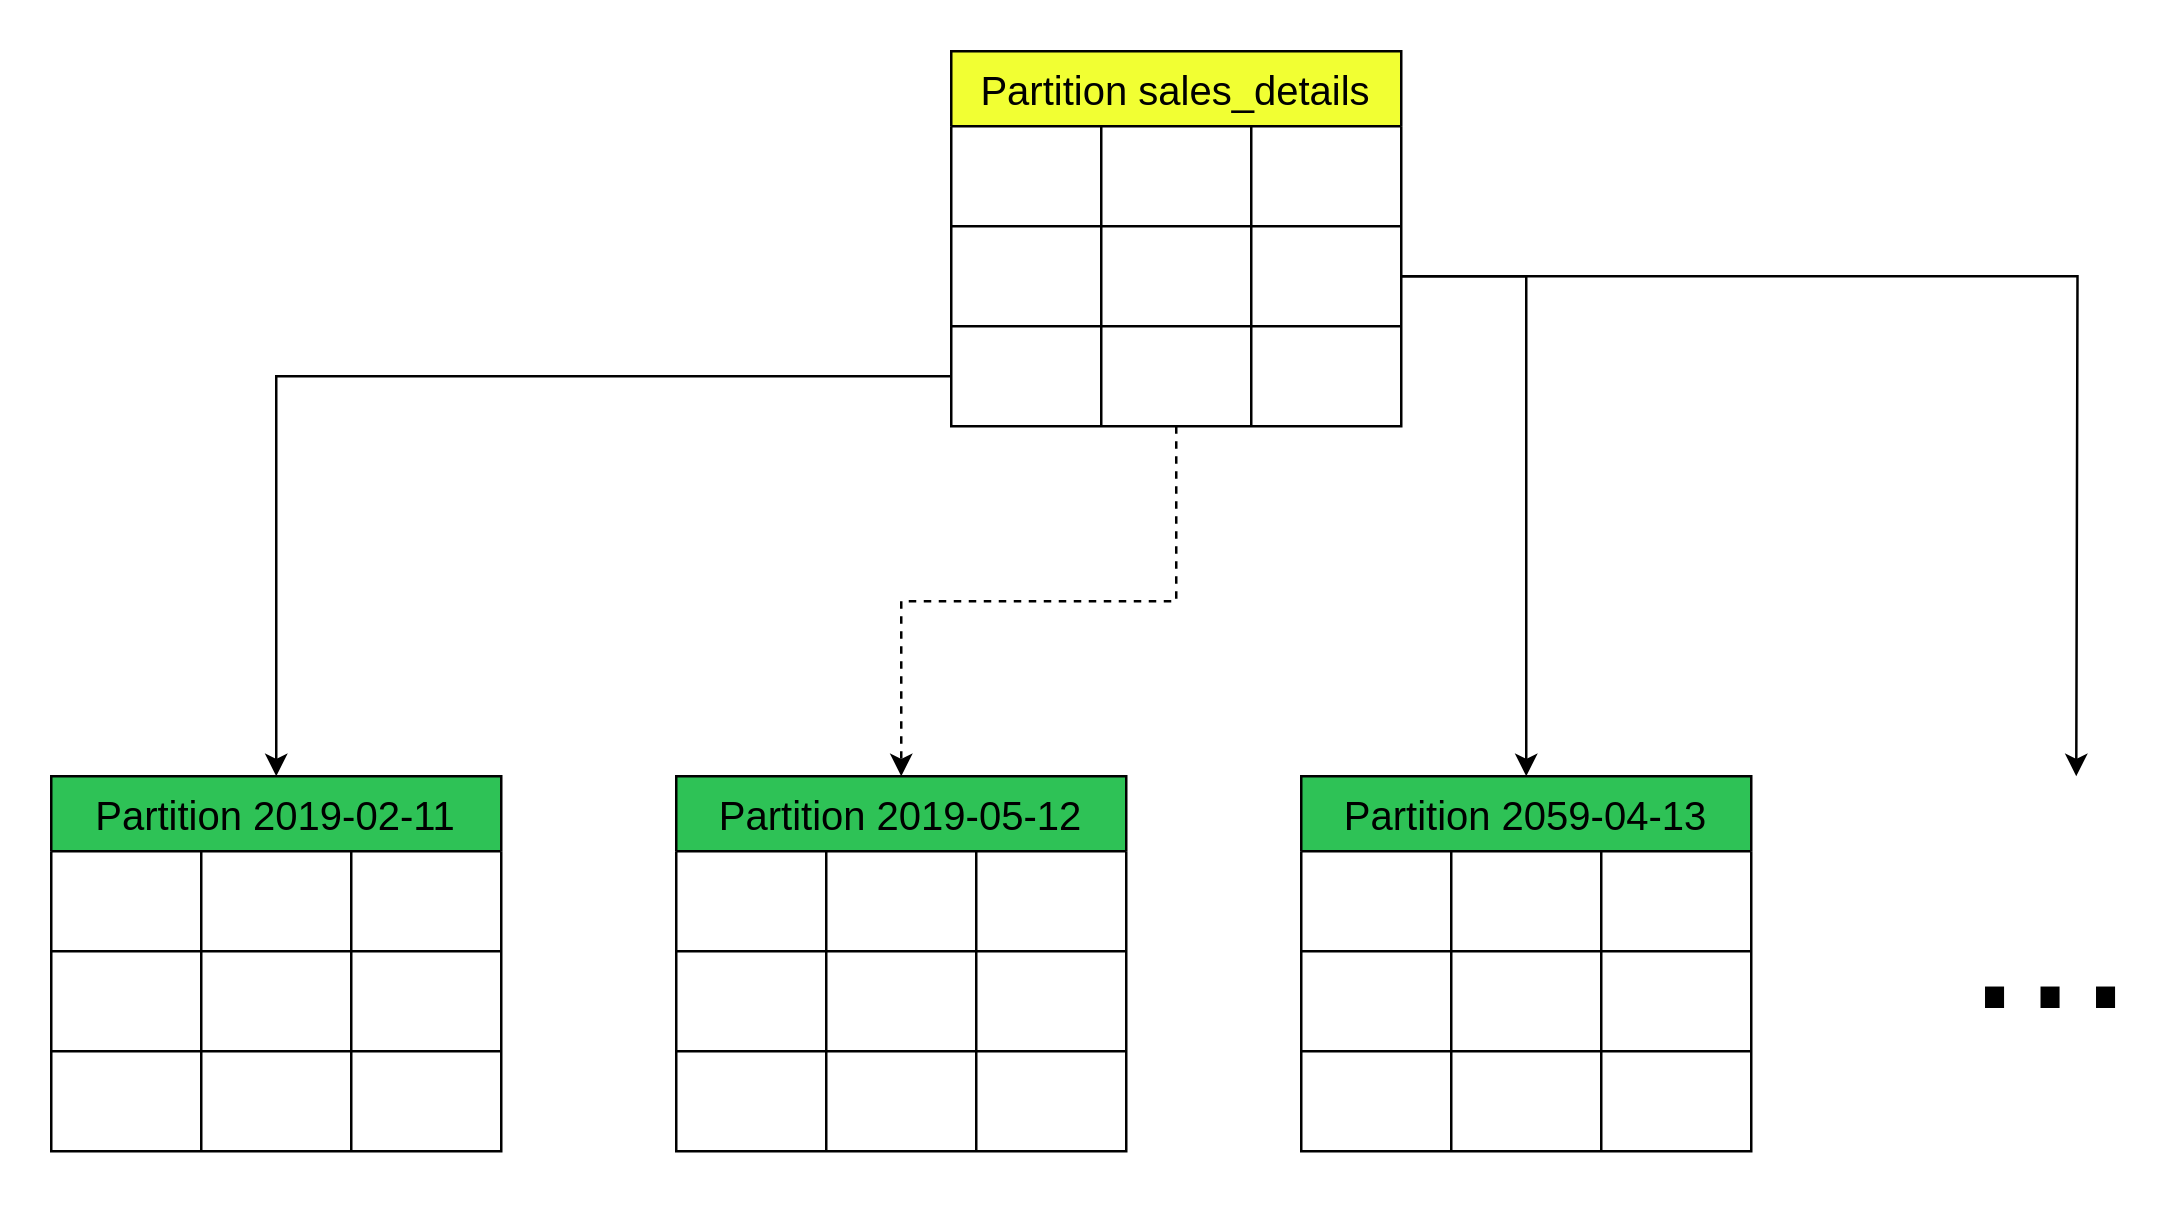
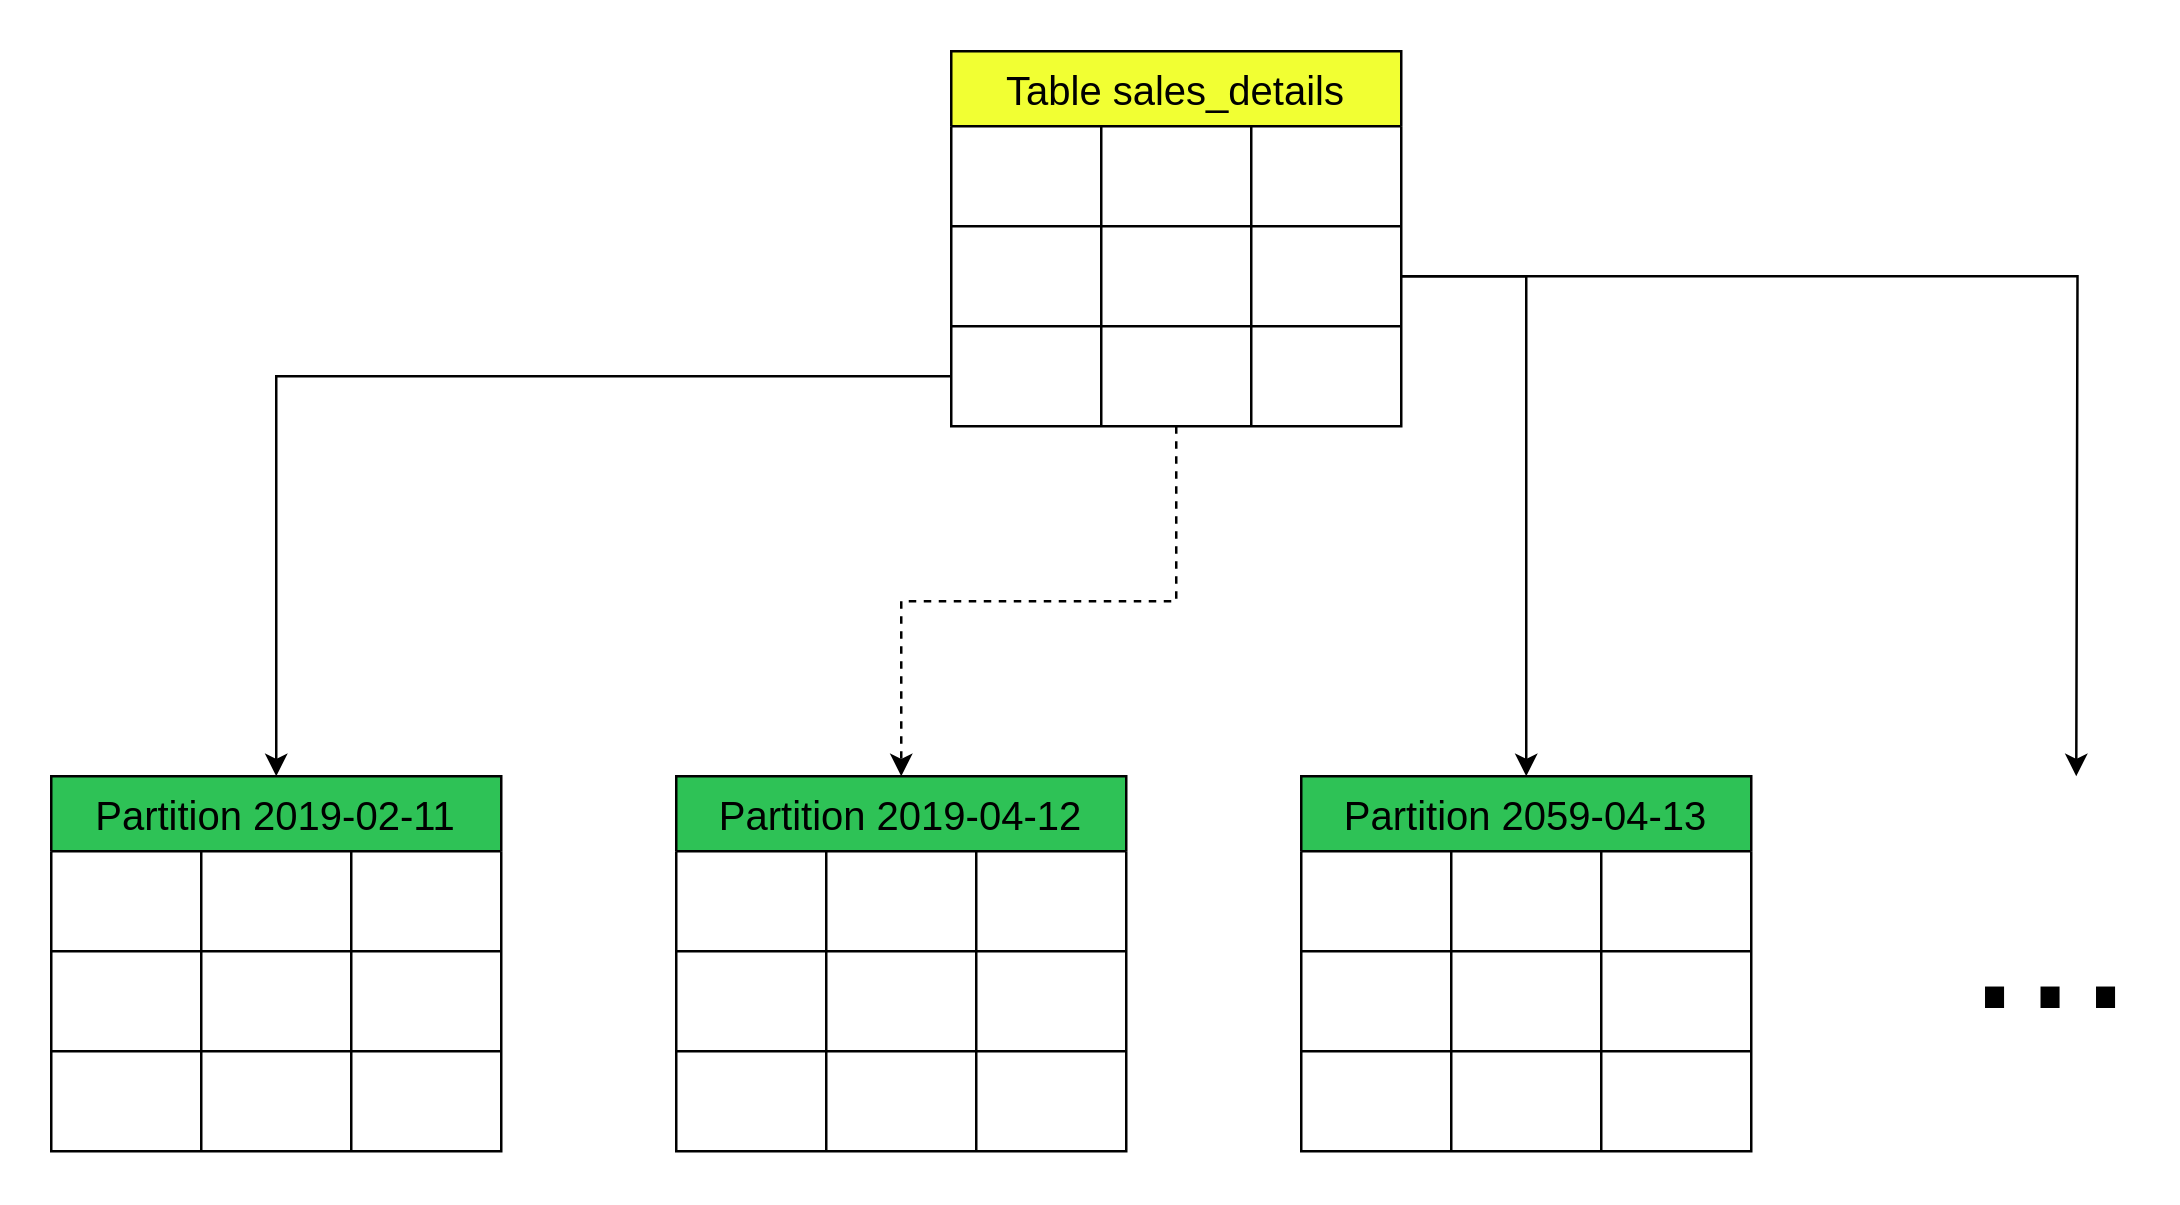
node "Partition sales_details": label "Partition sales_details" -> "Table sales_details"
node "Partition 2019-05-12": label "Partition 2019-05-12" -> "Partition 2019-04-12"
